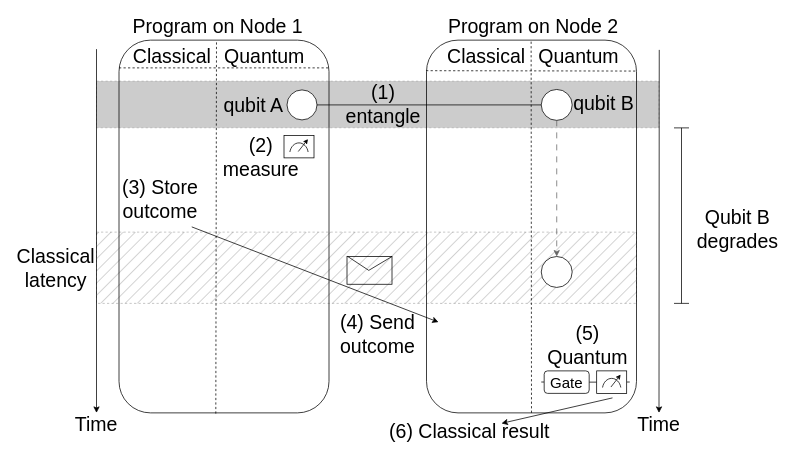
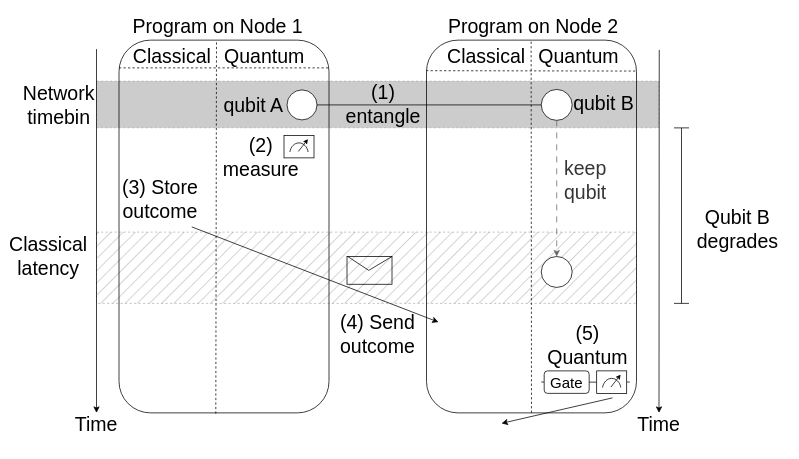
node "Network timebin": added
node "keep qubit": added
node "Classical latency": moved (56, 268) -> (48, 257)
node "(6) Classical result": removed
